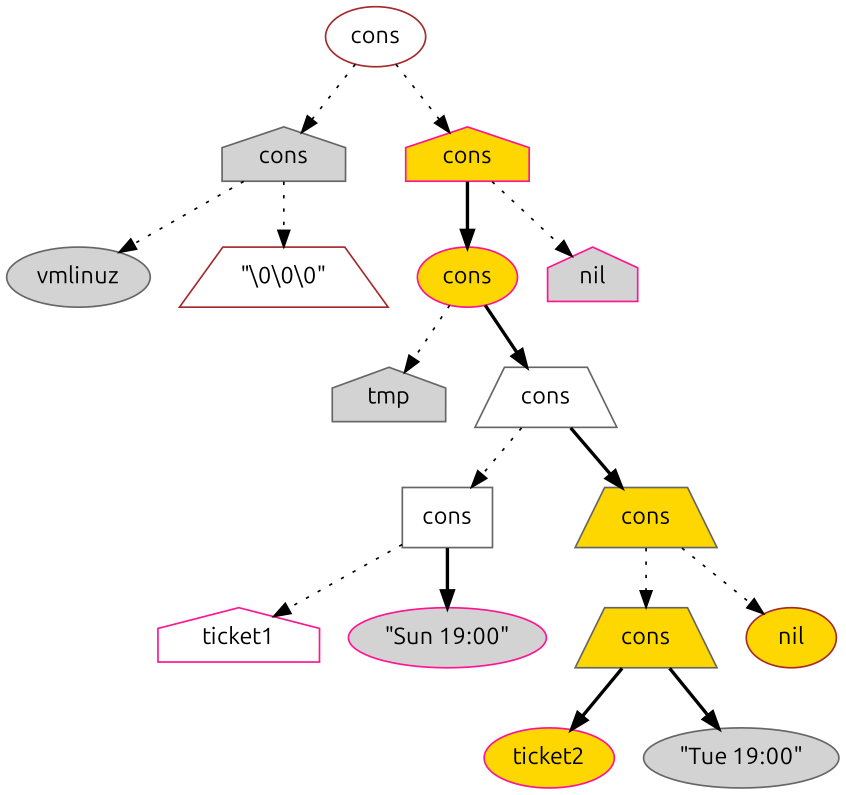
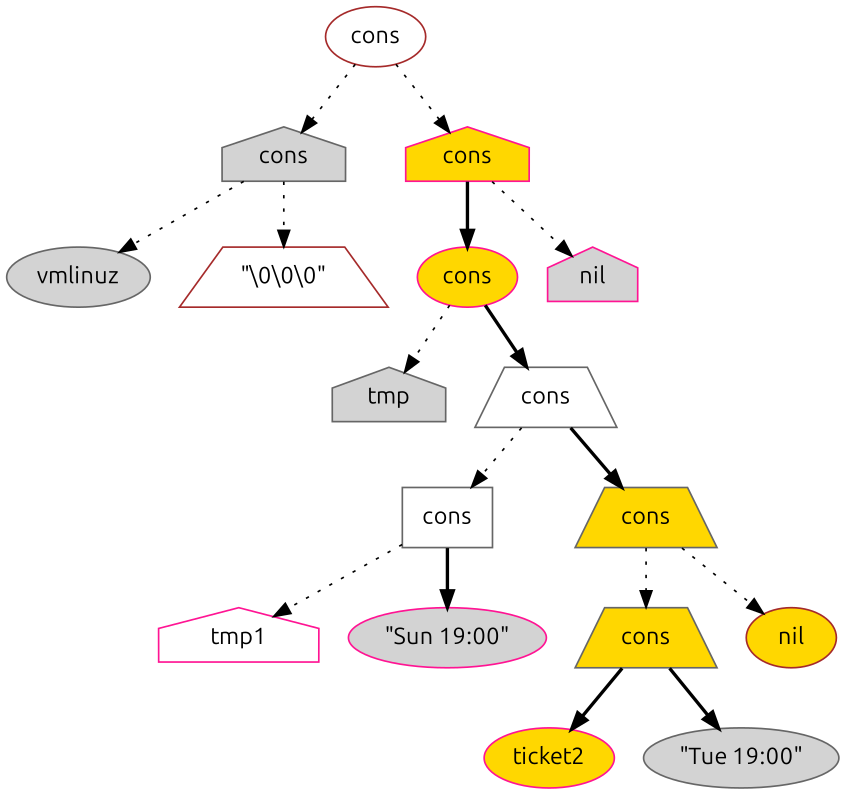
node "ticket1": label "ticket1" -> "tmp1"
